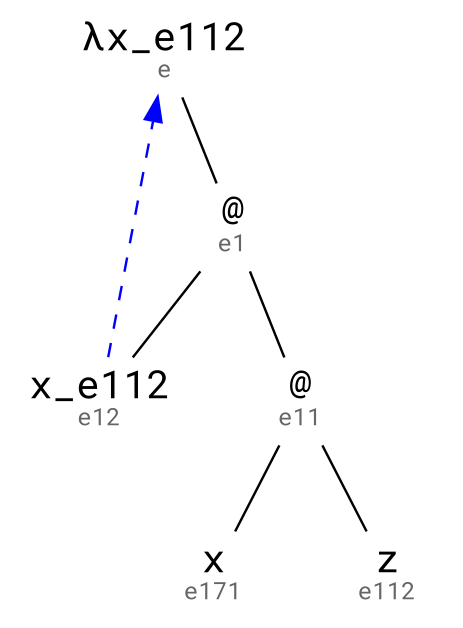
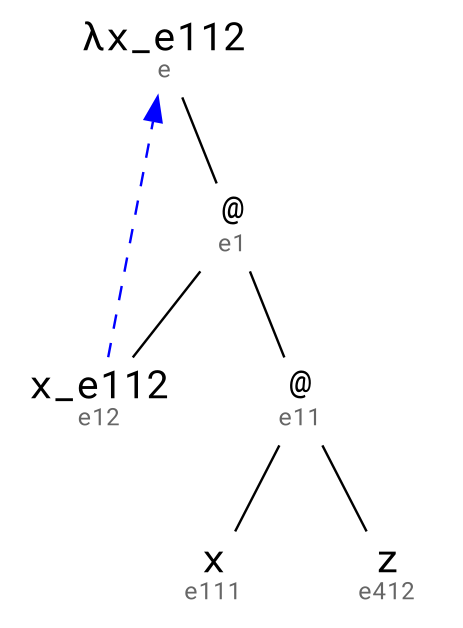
node "x": text "e171" -> "e111"
node "z": text "e112" -> "e412"
